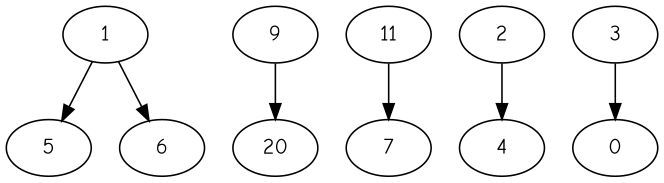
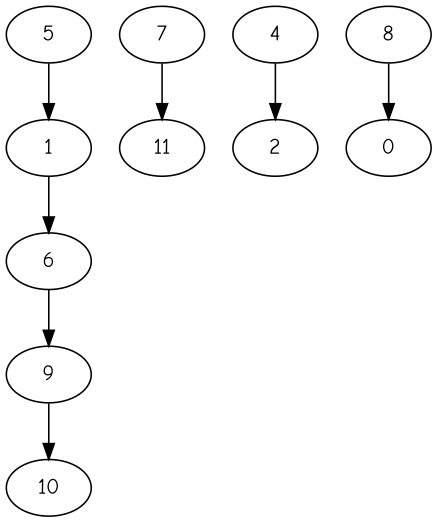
node "3": label "3" -> "8"
edge "1" -> "5": reversed
edge "11" -> "7": reversed
edge "2" -> "4": reversed
node "20": label "20" -> "10"
edge "6" -> "9": added
